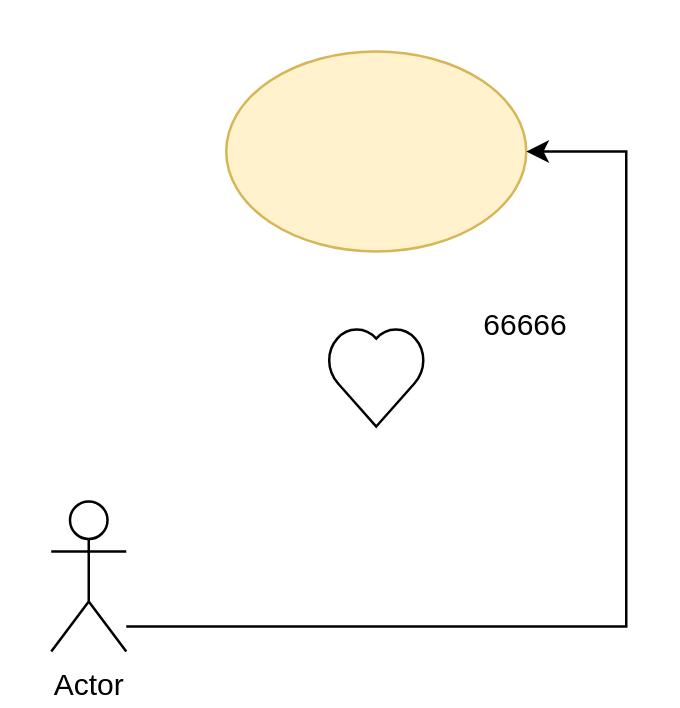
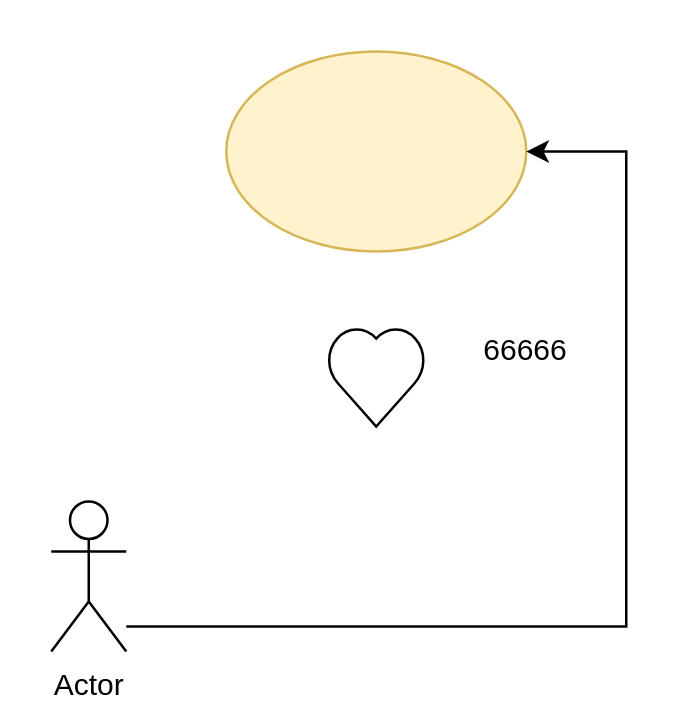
node "66666": moved (526, 326) -> (526, 351)
